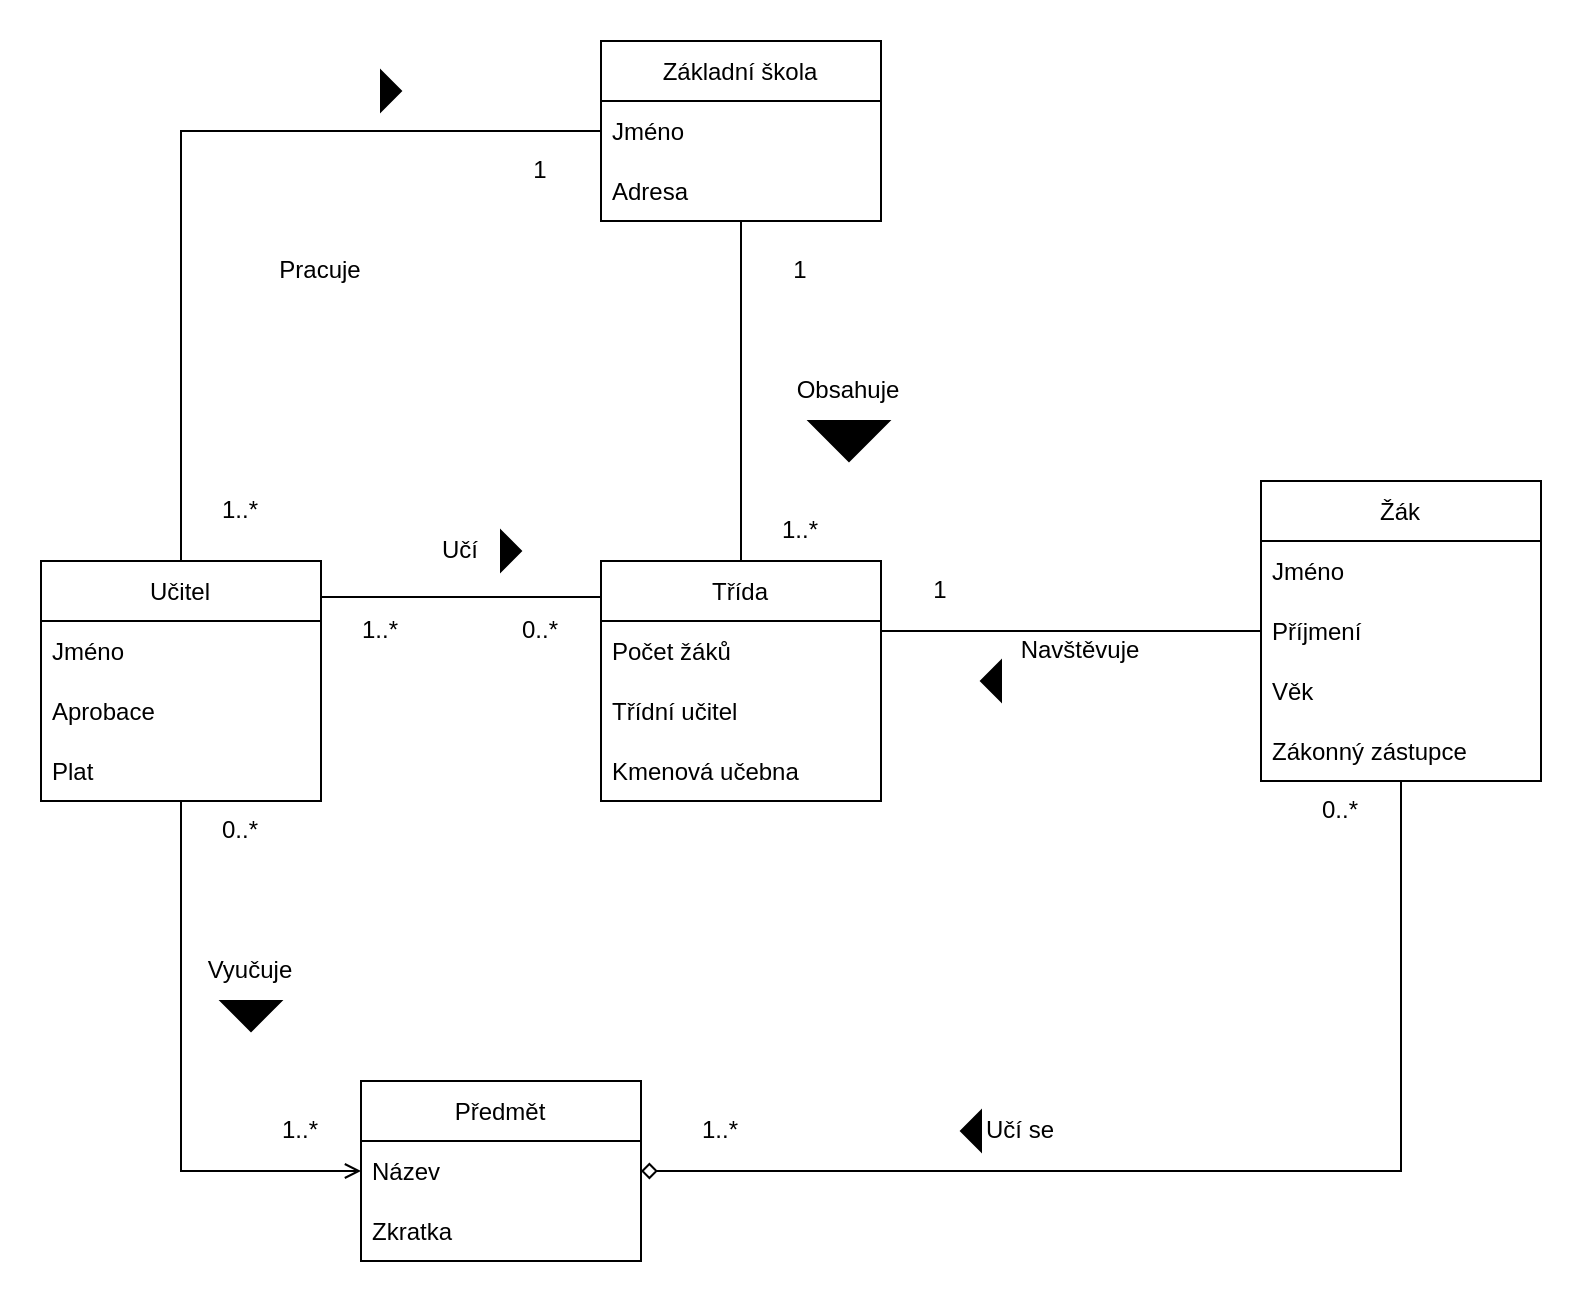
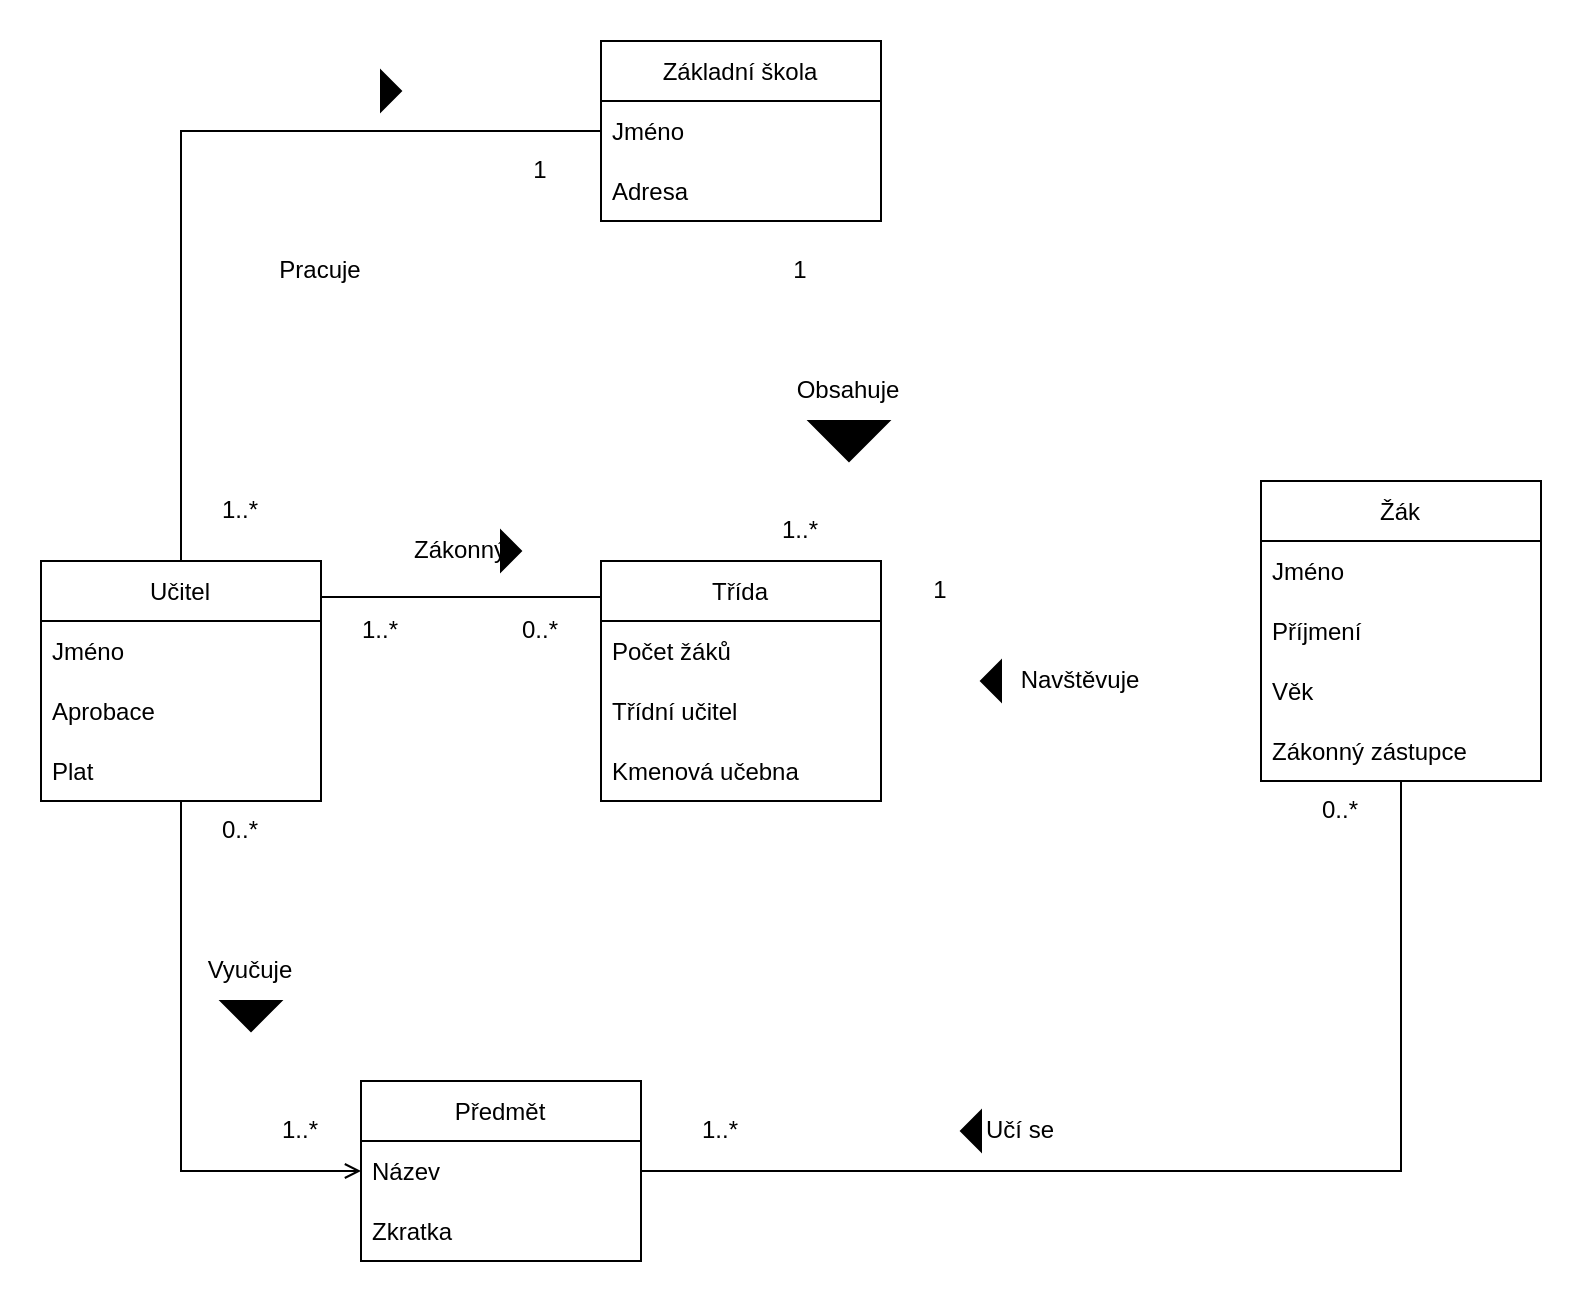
edge "Adresa" -- "Třída": removed
node "Učí": label "Učí" -> "Zákonný"
edge "Příjmení" -- "Třídní učitel": removed
node "Navštěvuje": moved (1081, 651) -> (1081, 681)
edge "Žák" -> "Název": arrowhead diamond -> none
